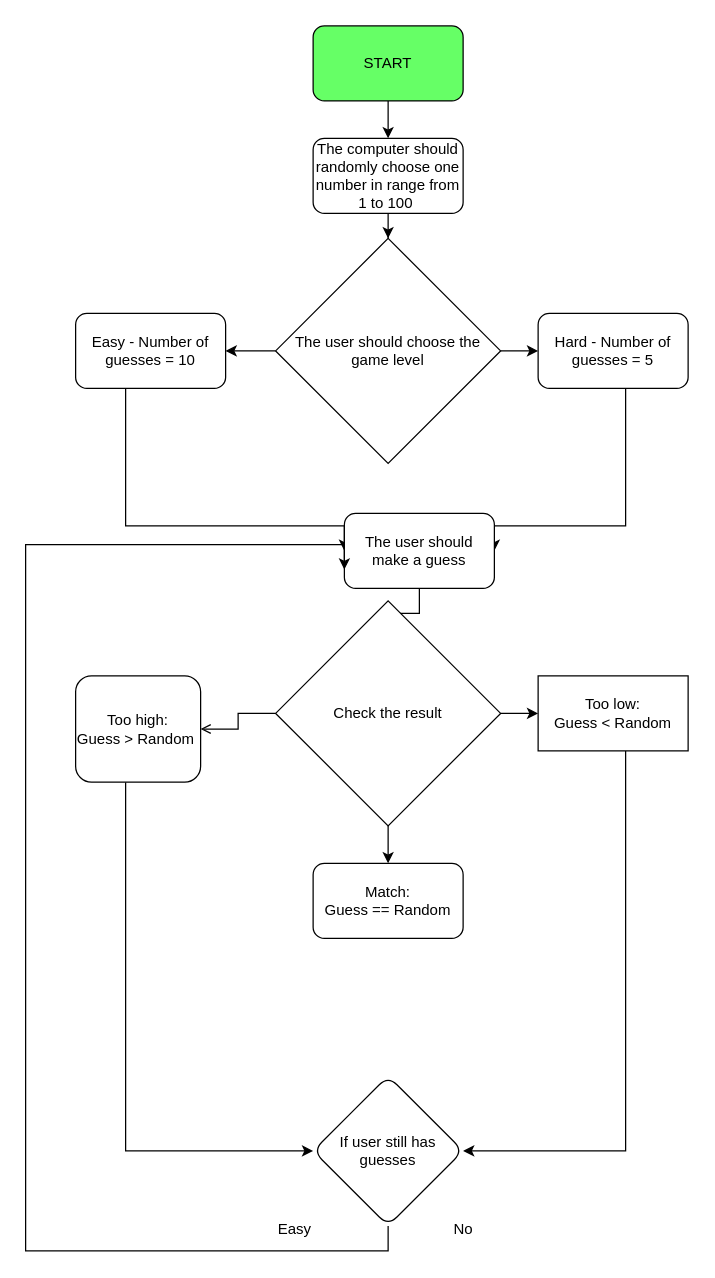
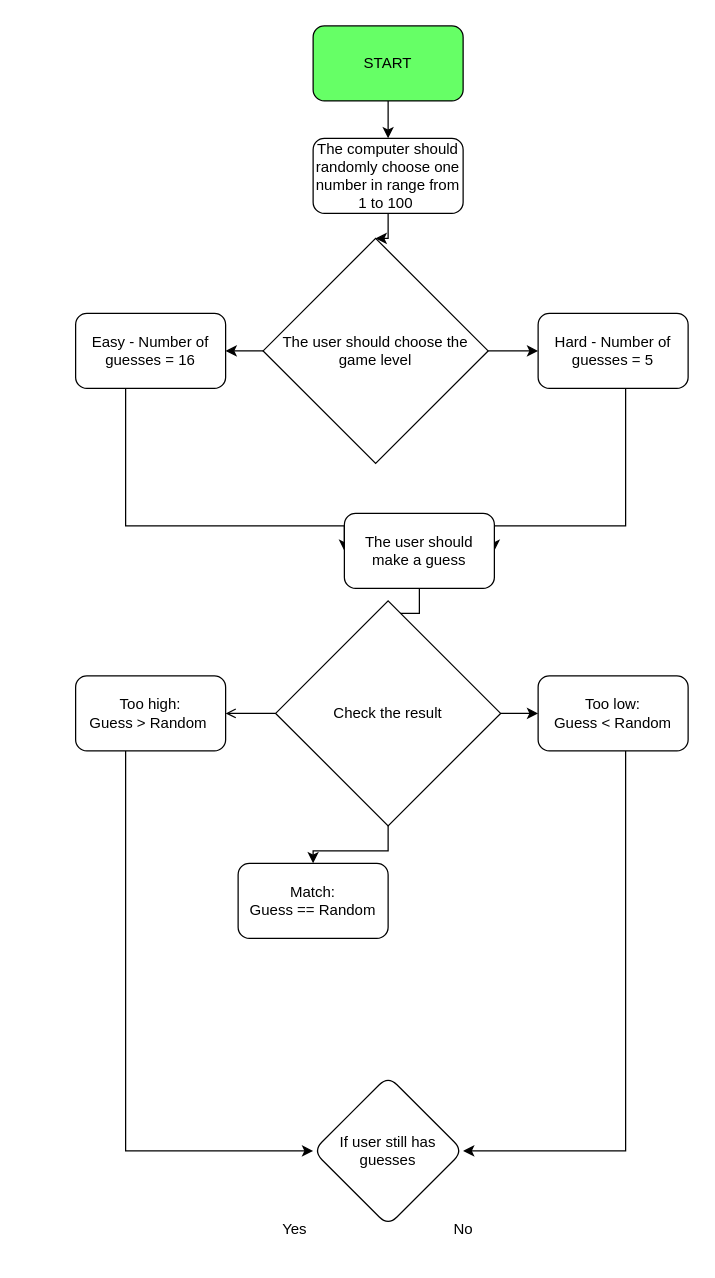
node "Easy - Number of guesses = 10": label "Easy - Number of guesses = 10" -> "Easy - Number of guesses = 16"
node "The user should choose the game level": moved (388, 351) -> (376, 351)
node "Too low: Guess < Random": shape rectangle -> rounded rectangle
node "Too high: Guess > Random": size 125x106 -> 150x75
node "Match: Guess == Random": moved (388, 901) -> (313, 901)
edge "If user still has guesses" -> "The user should make a guess": removed
node "Easy": label "Easy" -> "Yes"
